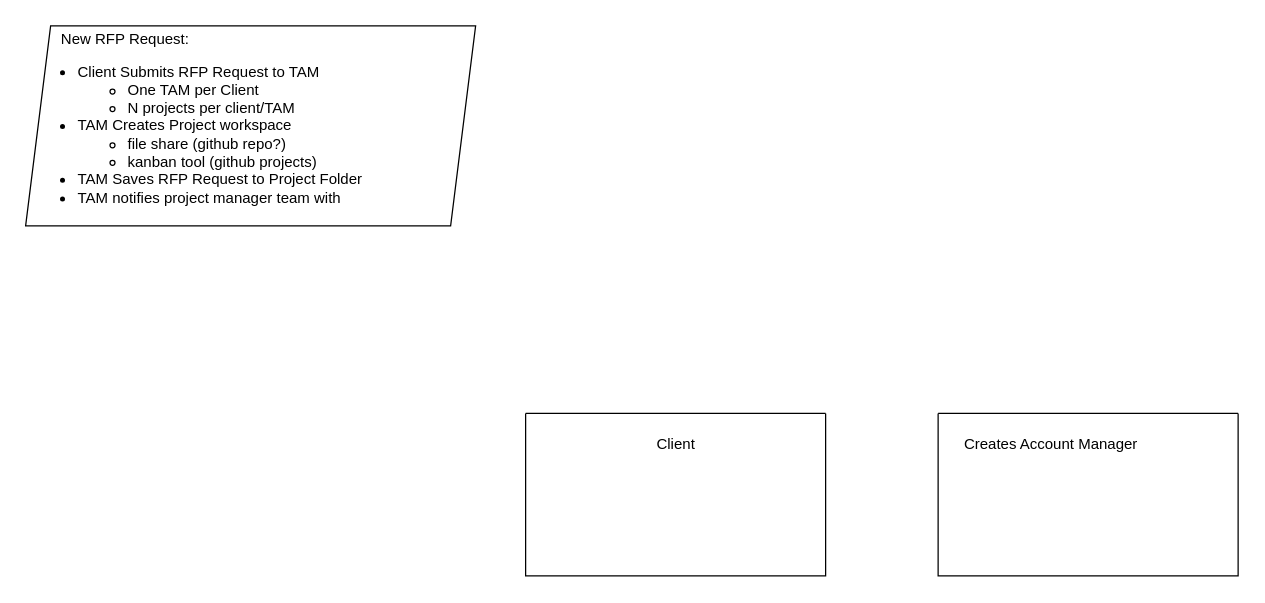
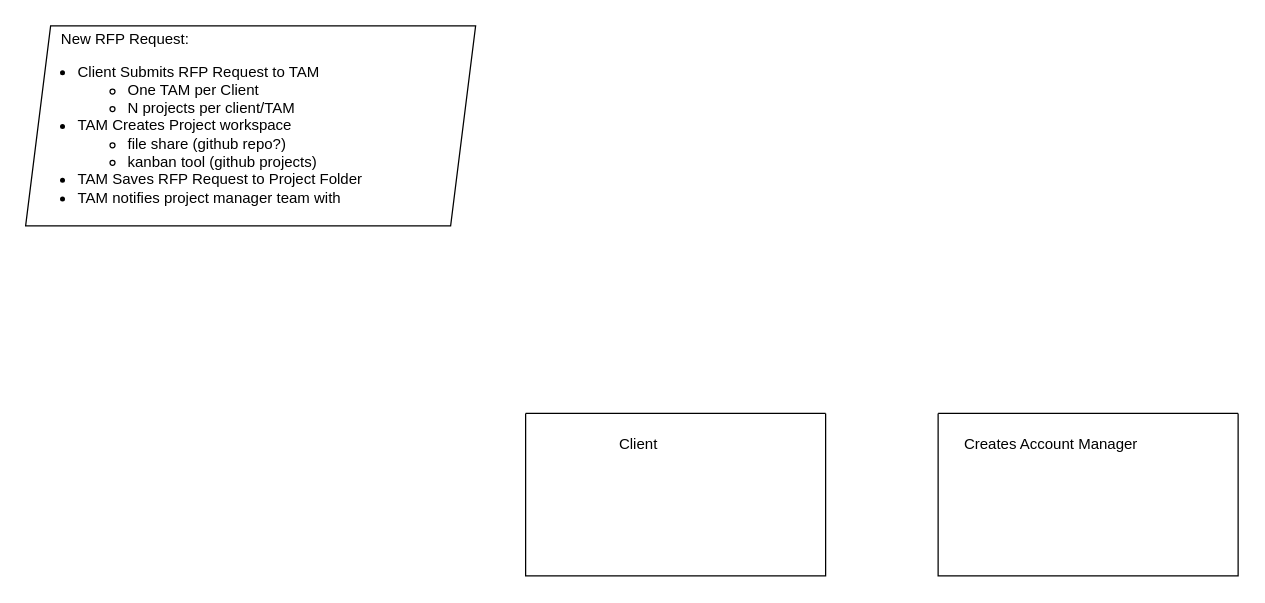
node "Client": moved (676, 444) -> (638, 444)
